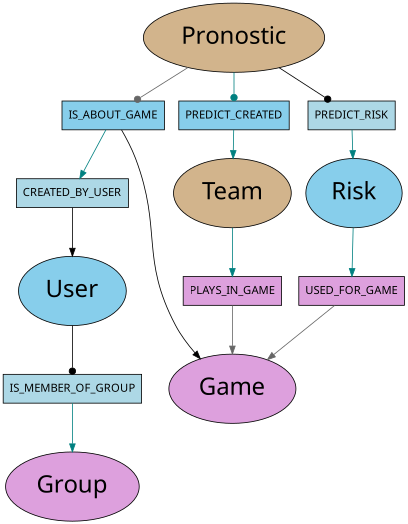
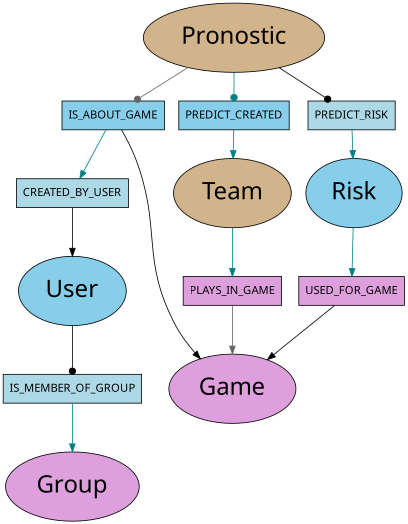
edge "USED_FOR_GAME" -> "Game": color gray40 -> black
